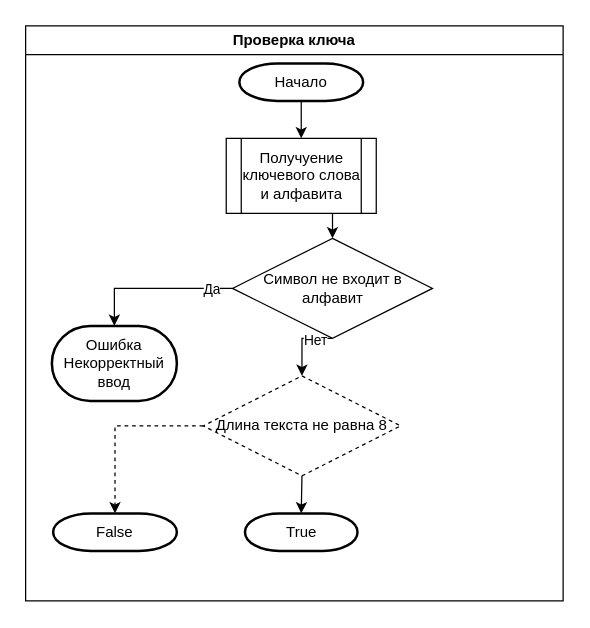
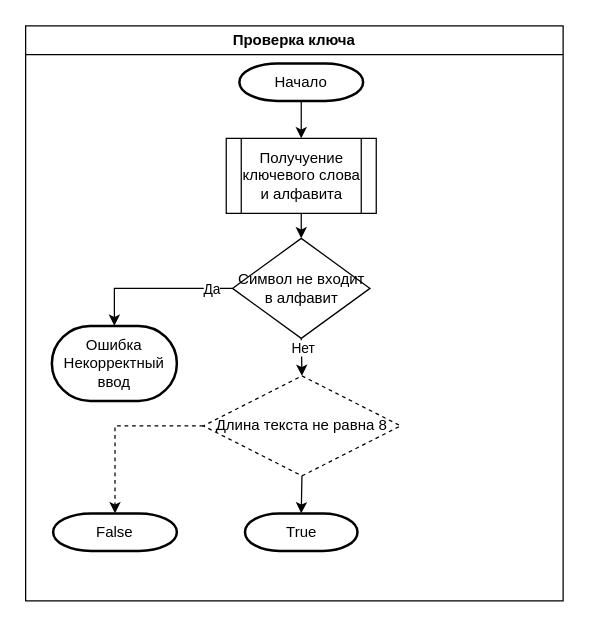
node "Символ не входит в алфавит": size 200x100 -> 138x100
